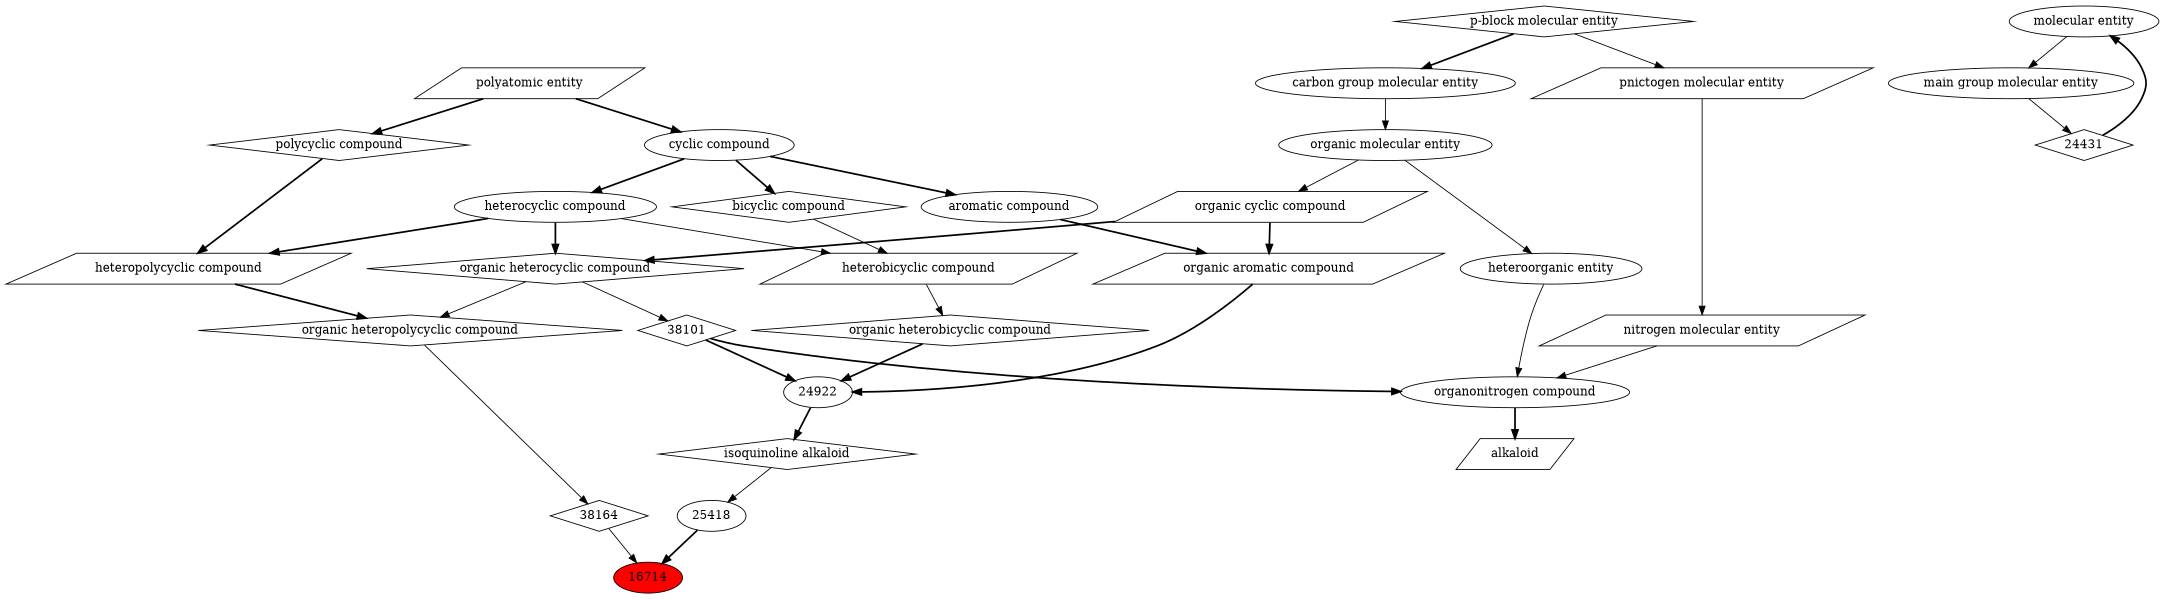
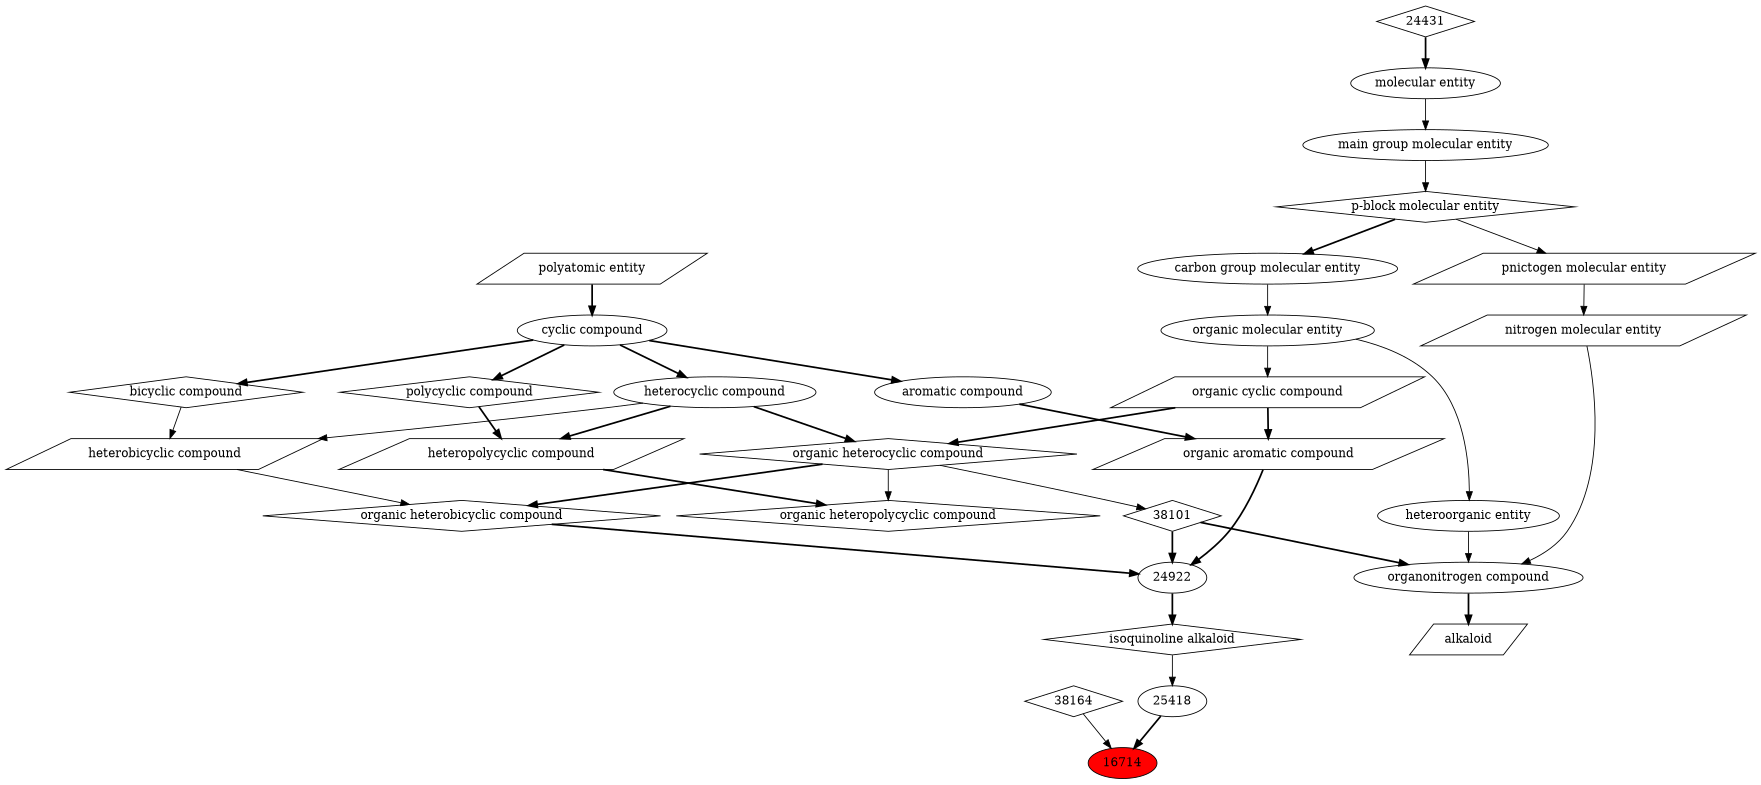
edge "main group molecular entity" -> "24431": now "main group molecular entity" -> "p-block molecular entity"
edge "polyatomic entity" -> "polycyclic compound": now "cyclic compound" -> "polycyclic compound"
edge "organic heteropolycyclic compound" -> "38164": removed
edge "organic heterocyclic compound" -> "organic heterobicyclic compound": added
